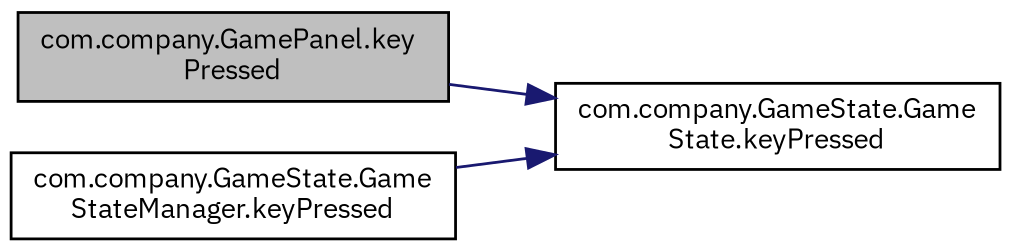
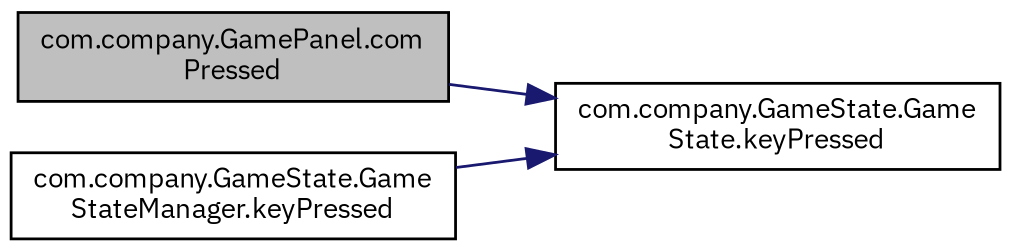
node "com.company.GamePanel.key Pressed": label "com.company.GamePanel.key Pressed" -> "com.company.GamePanel.com Pressed"
